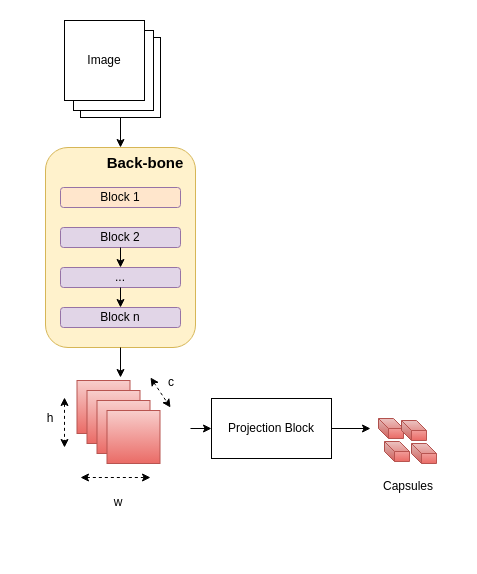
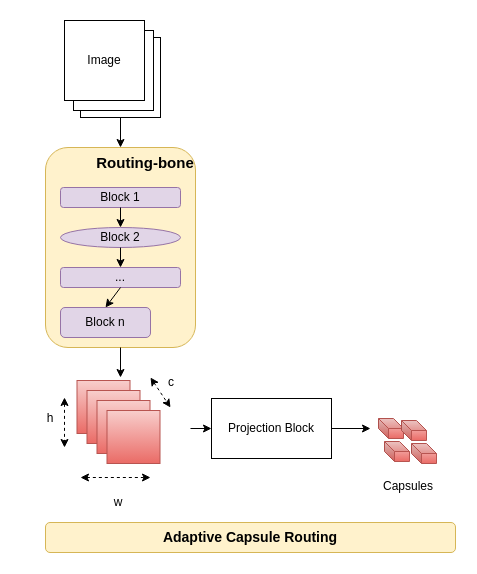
node "Back-bone": label "Back-bone" -> "Routing-bone"
node "Block 1": fillcolor #ffe6cc -> #e1d5e7
edge "Block 1" -> "Block 2": added
node "Block 2": shape rounded rectangle -> ellipse
node "Block n": size 120x20 -> 90x30
node "Adaptive Capsule Routing": added
